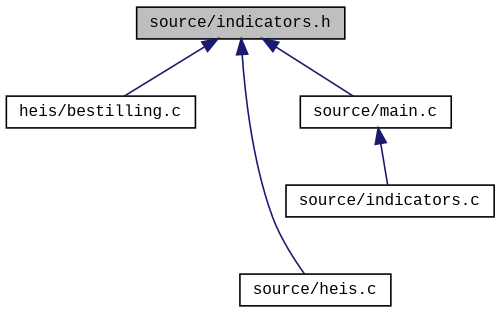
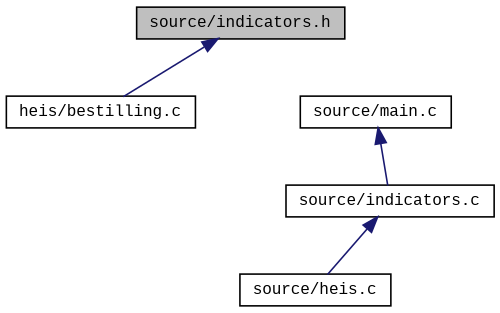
edge "source/main.c" -> "source/indicators.h": removed
edge "source/heis.c" -> "source/indicators.h": now "source/heis.c" -> "source/indicators.c"
